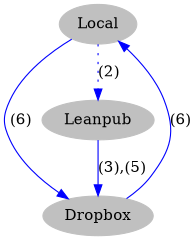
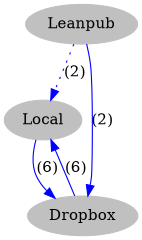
edge "Local" -> "Leanpub": reversed
edge "Leanpub" -> "Dropbox": label "(3),(5)" -> "(2)"
